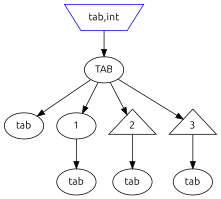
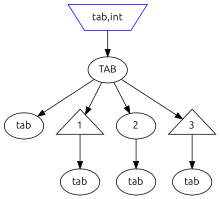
node "1": shape ellipse -> triangle
node "2": shape triangle -> ellipse
